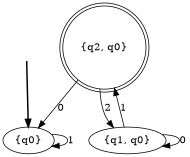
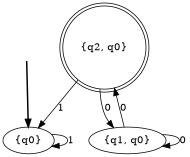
edge "{q2, q0}" -> "{q0}": label "0" -> "1"
edge "{q2, q0}" -> "{q1, q0}": label "2" -> "0"
edge "{q1, q0}" -> "{q2, q0}": label "1" -> "0"
